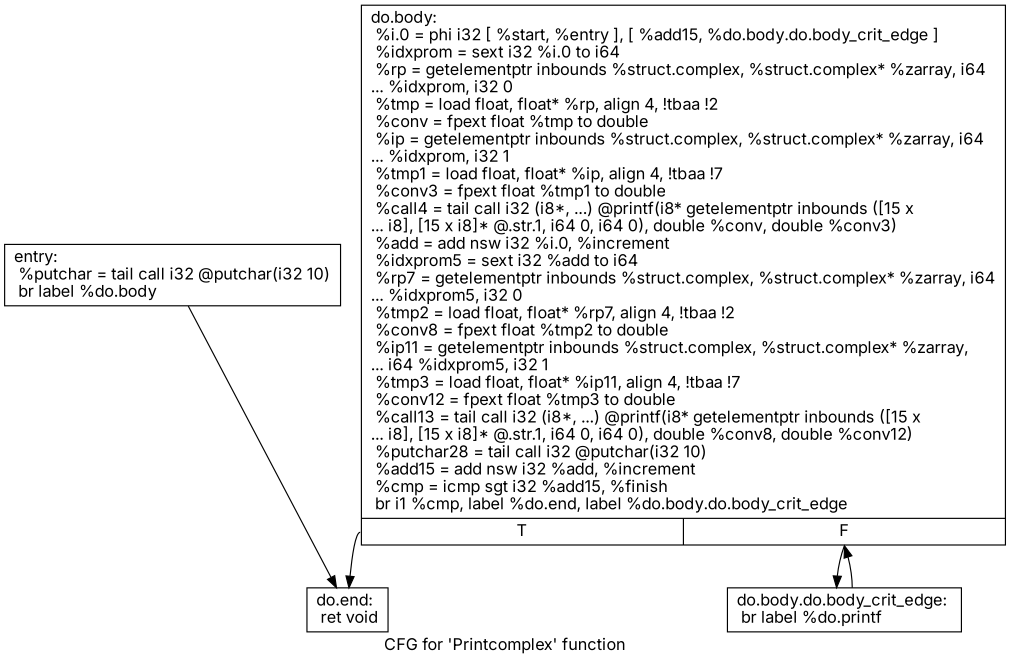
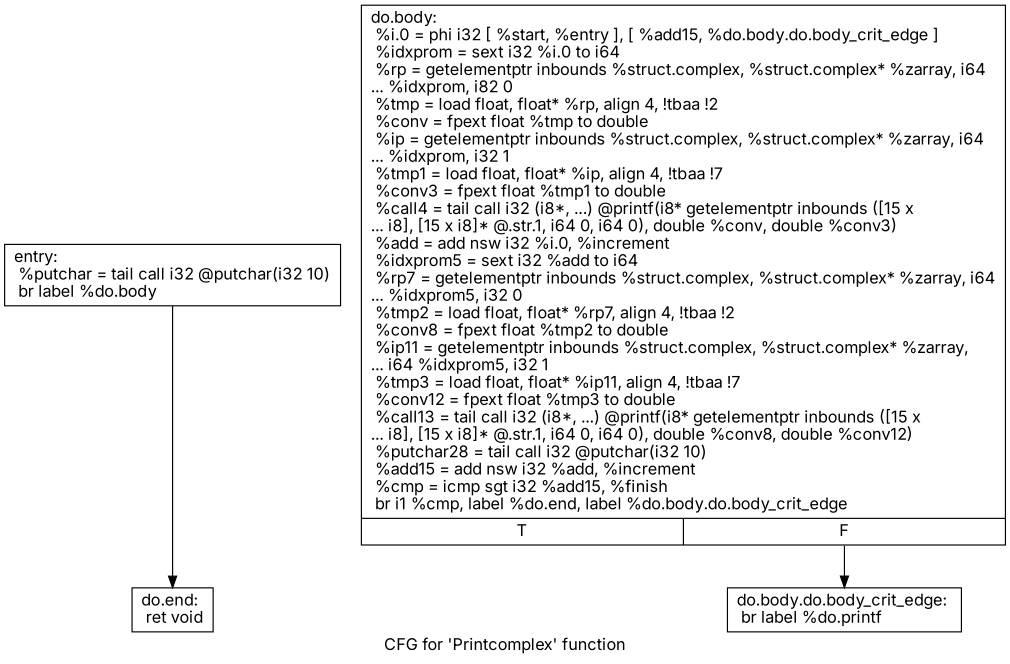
node "do.body:": text "... %idxprom, i32 0" -> "... %idxprom, i82 0"
edge "do.body:" -> "do.end:": removed
edge "do.body.do.body_crit_edge:" -> "do.body:": removed
